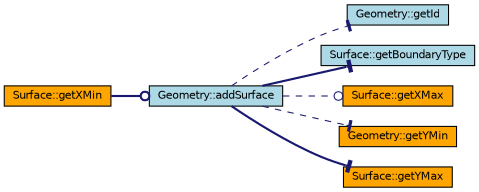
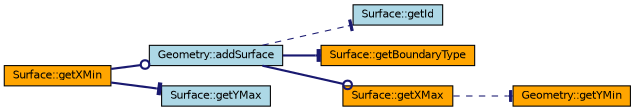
node "Geometry::getId": label "Geometry::getId" -> "Surface::getId"
node "Surface::getBoundaryType": fillcolor lightblue -> orange
edge "Geometry::addSurface" -> "Surface::getXMax": style dashed -> bold
edge "Geometry::addSurface" -> "Geometry::getYMin": now "Surface::getXMax" -> "Geometry::getYMin"
edge "Geometry::addSurface" -> "Surface::getYMax": now "Surface::getXMin" -> "Surface::getYMax"
node "Surface::getYMax": fillcolor orange -> lightblue
